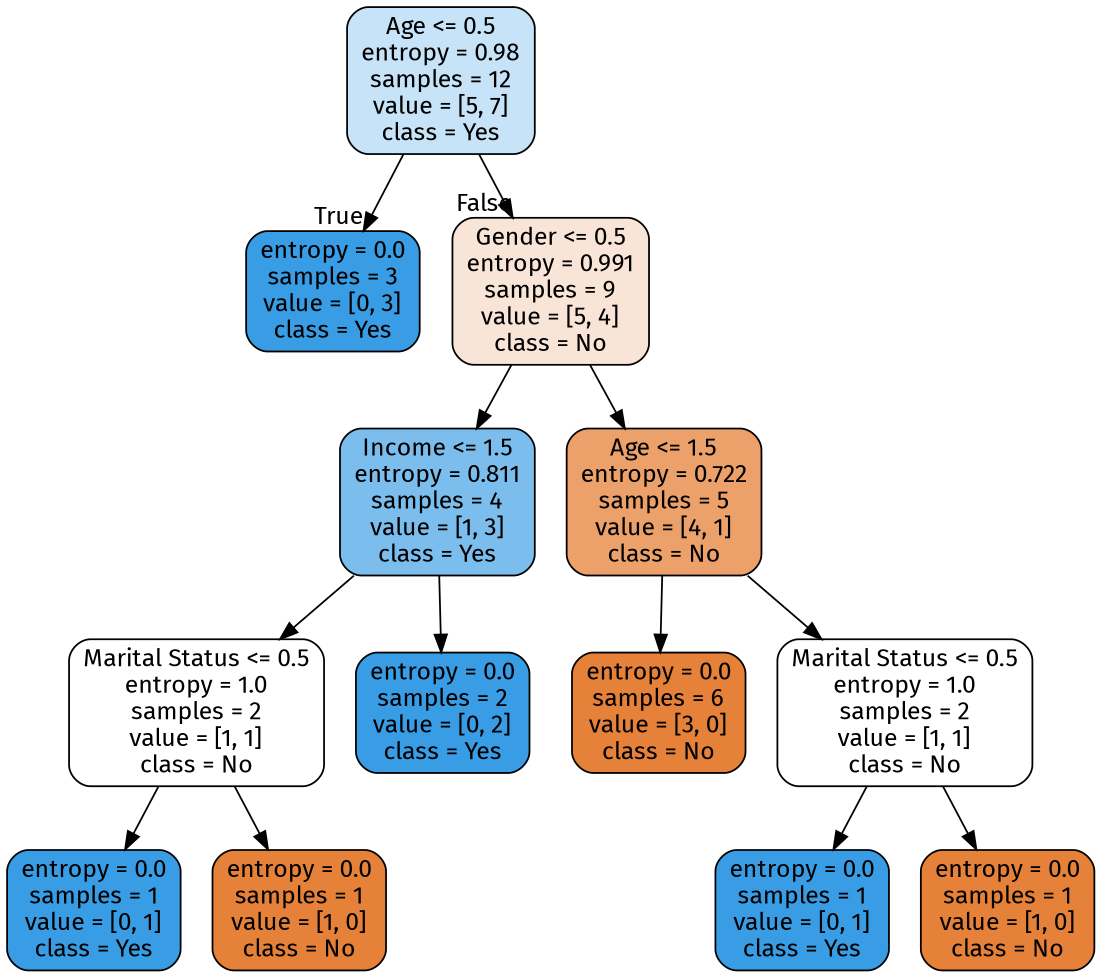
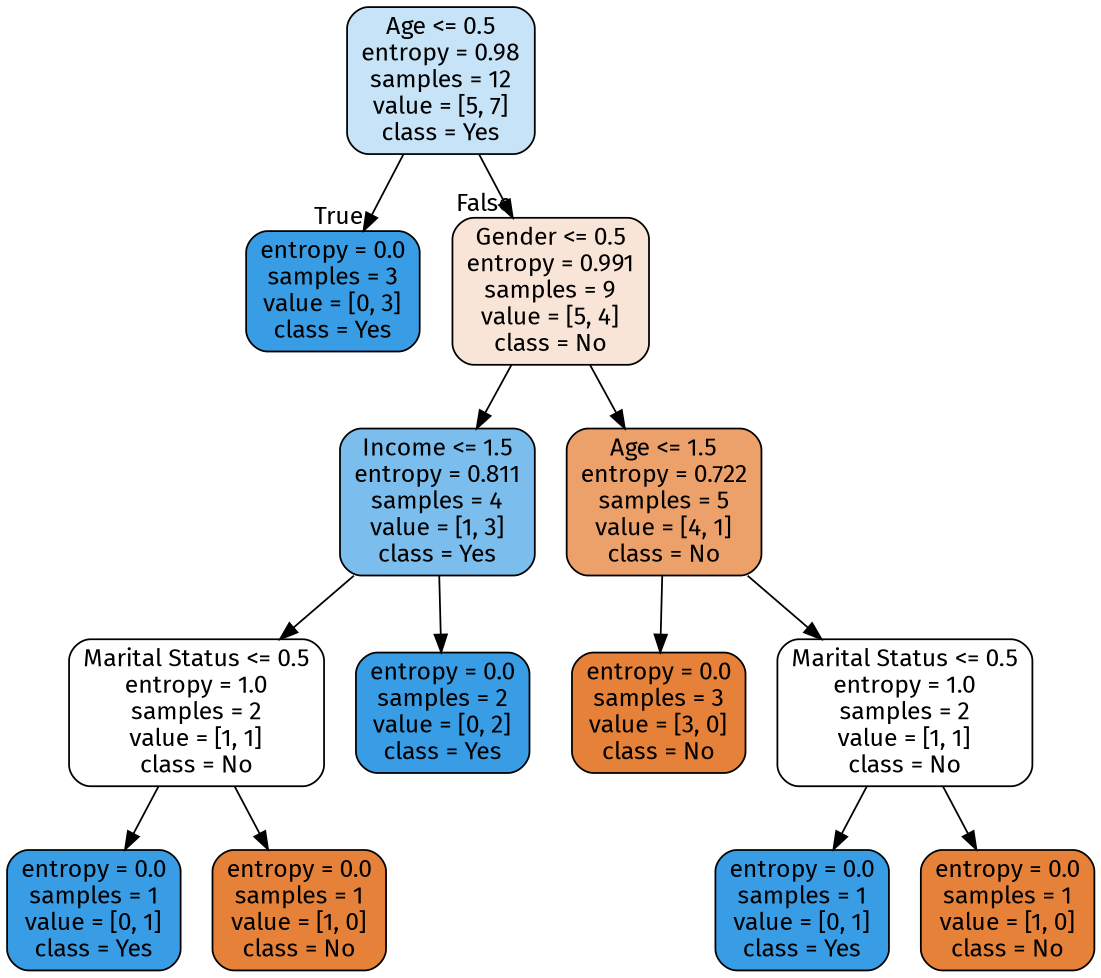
node "entropy = 0.0 samples = 6 value = [3, 0] class = No": label "entropy = 0.0 samples = 6 value = [3, 0] class = No" -> "entropy = 0.0 samples = 3 value = [3, 0] class = No"
